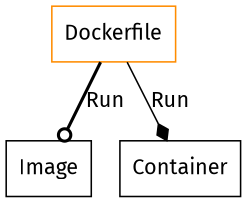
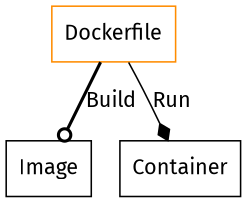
edge "Dockerfile" -> "Image": label "Run" -> "Build"
